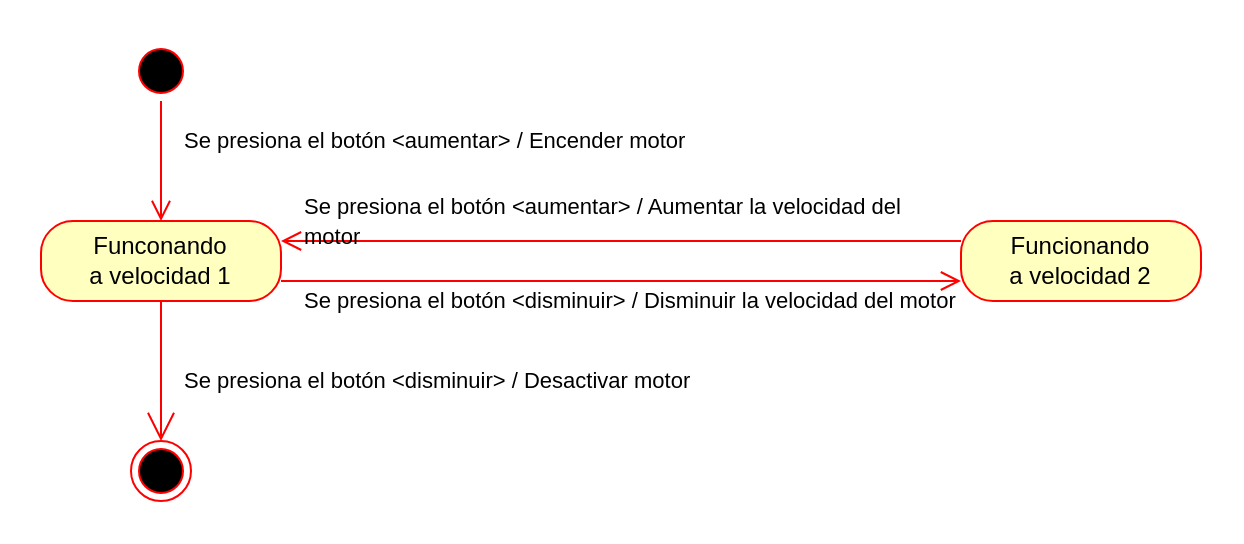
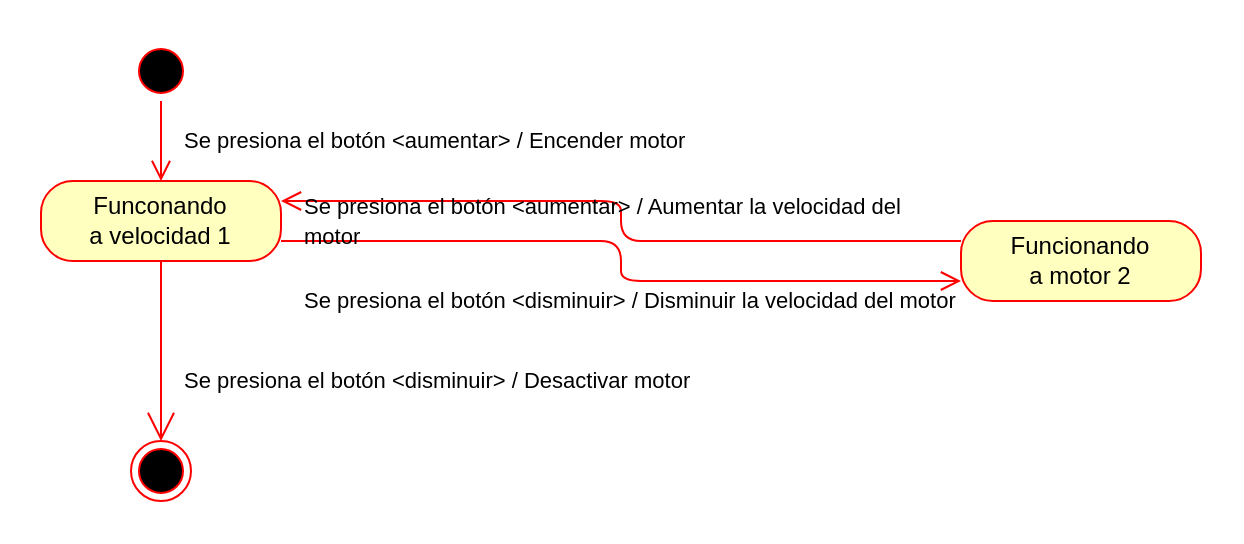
node "Funconando a velocidad 1": moved (161, 261) -> (161, 221)
node "Funcionando a velocidad 2": label "Funcionando a velocidad 2" -> "Funcionando a motor 2"
